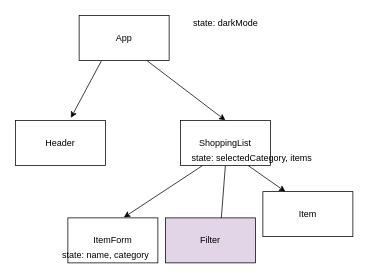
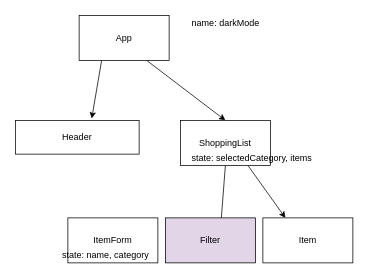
node "state: darkMode": label "state: darkMode" -> "name: darkMode"
node "Header": size 90x45 -> 124x34
edge "ShoppingList" -> "ItemForm": removed
node "Item": moved (308, 214) -> (308, 240)
